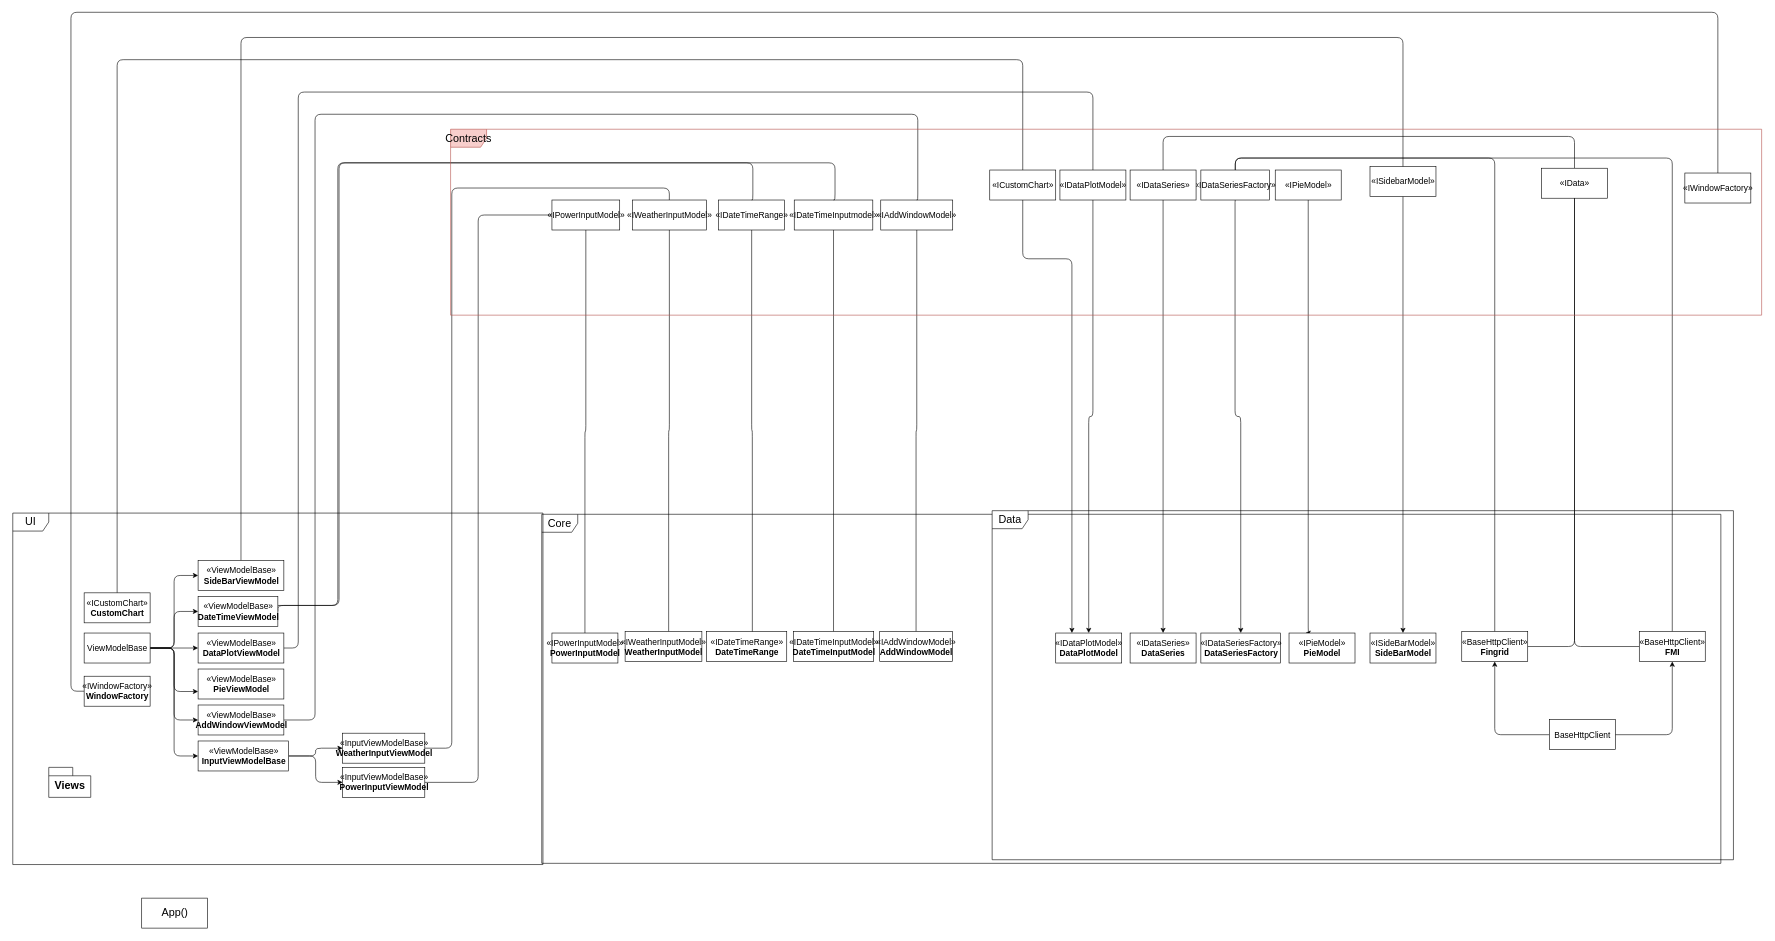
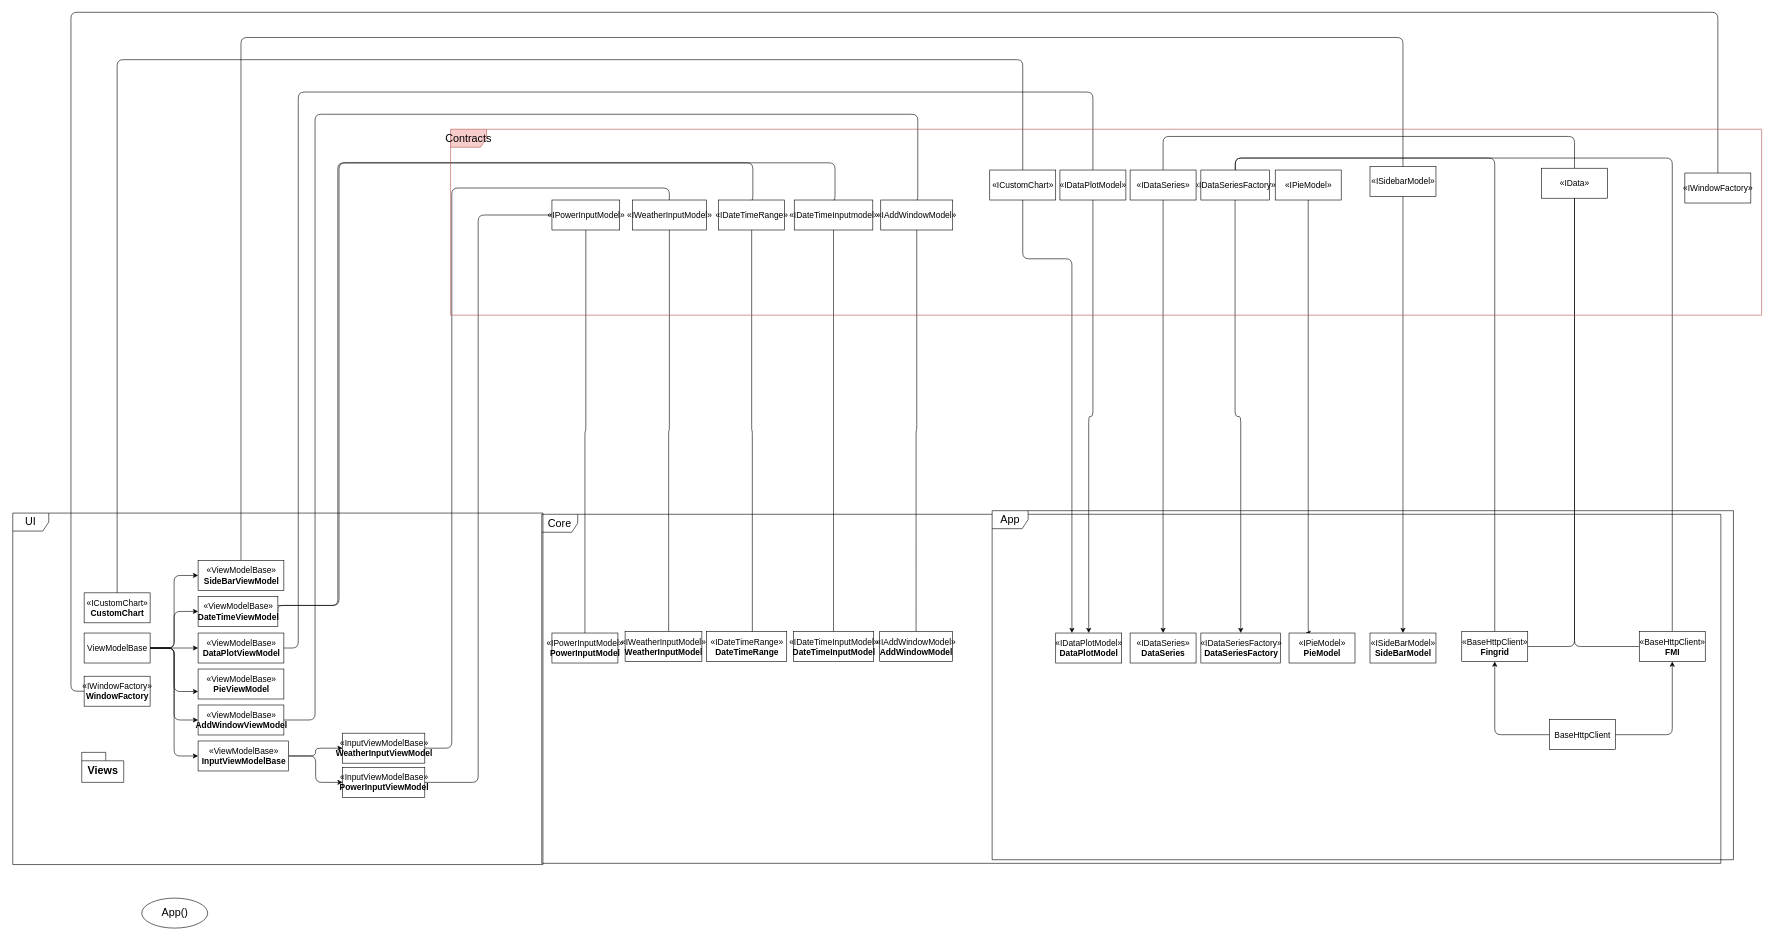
node "Data": label "Data" -> "App"
node "Views": moved (69, 783) -> (102, 768)
node "App()": shape rectangle -> ellipse
